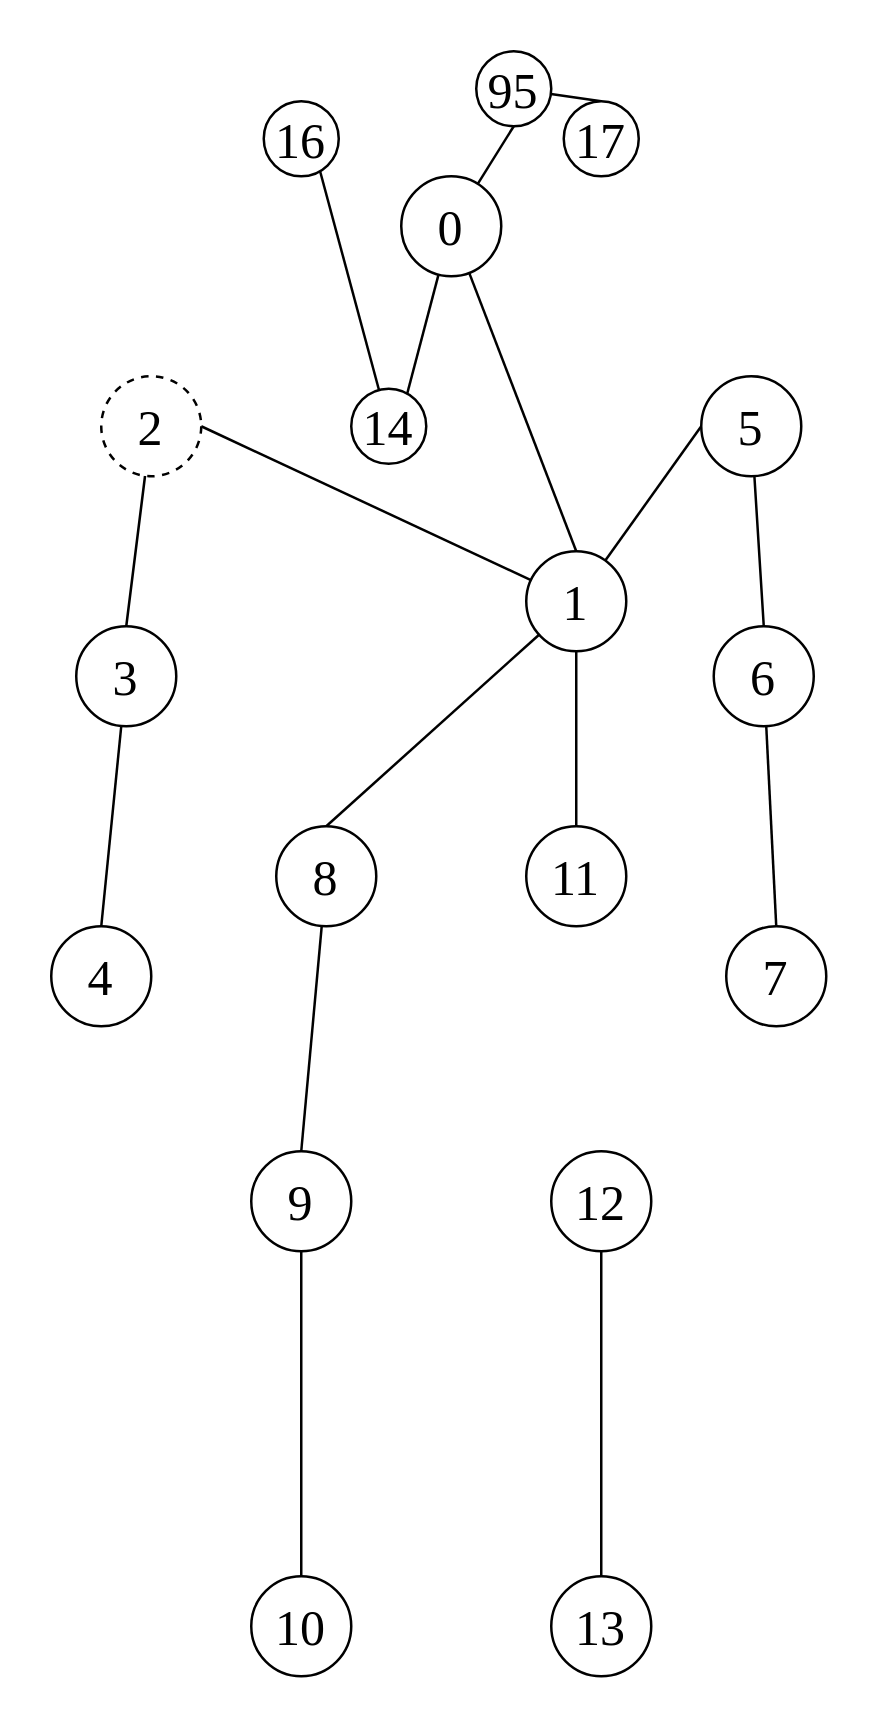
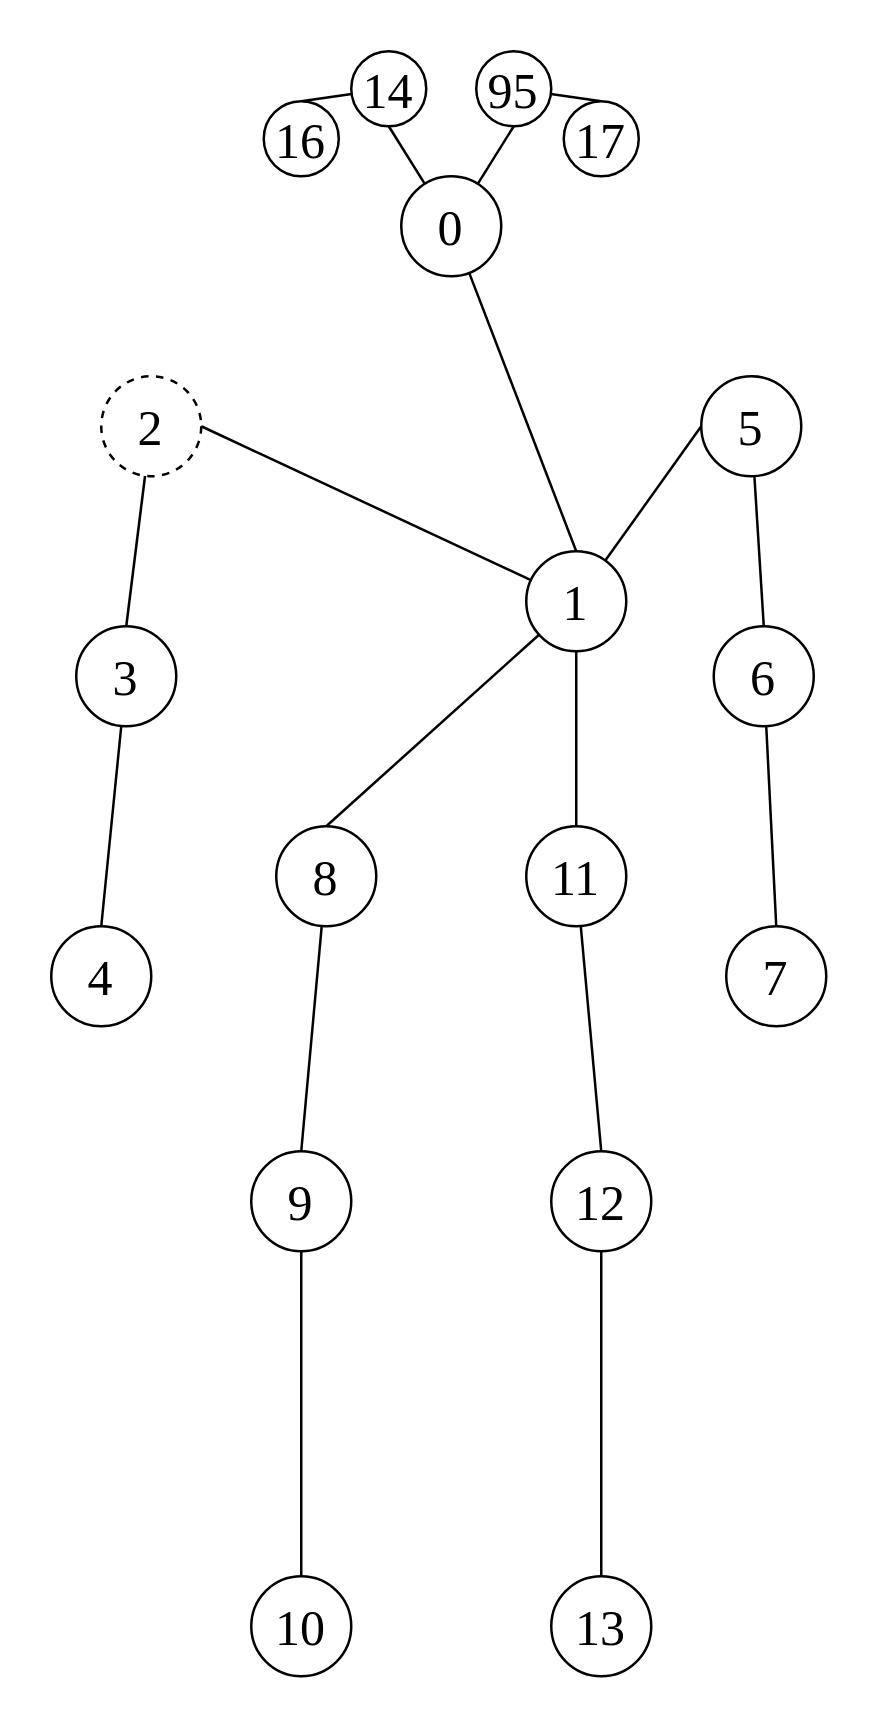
node "14": moved (389, 426) -> (389, 89)
edge "11" -- "12": added
